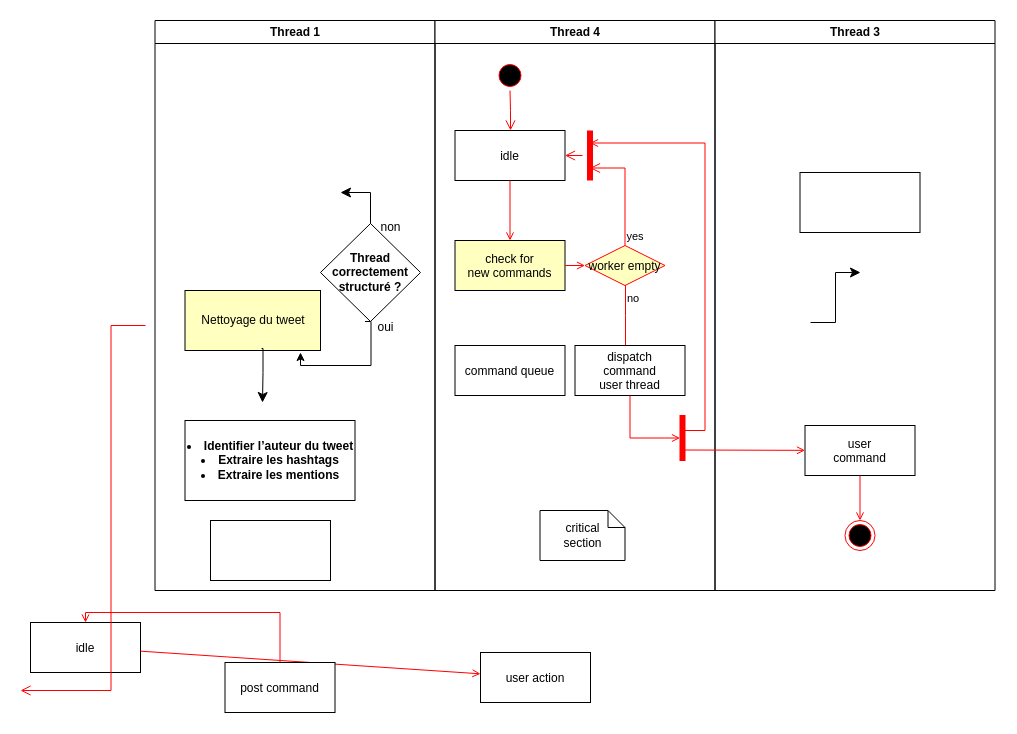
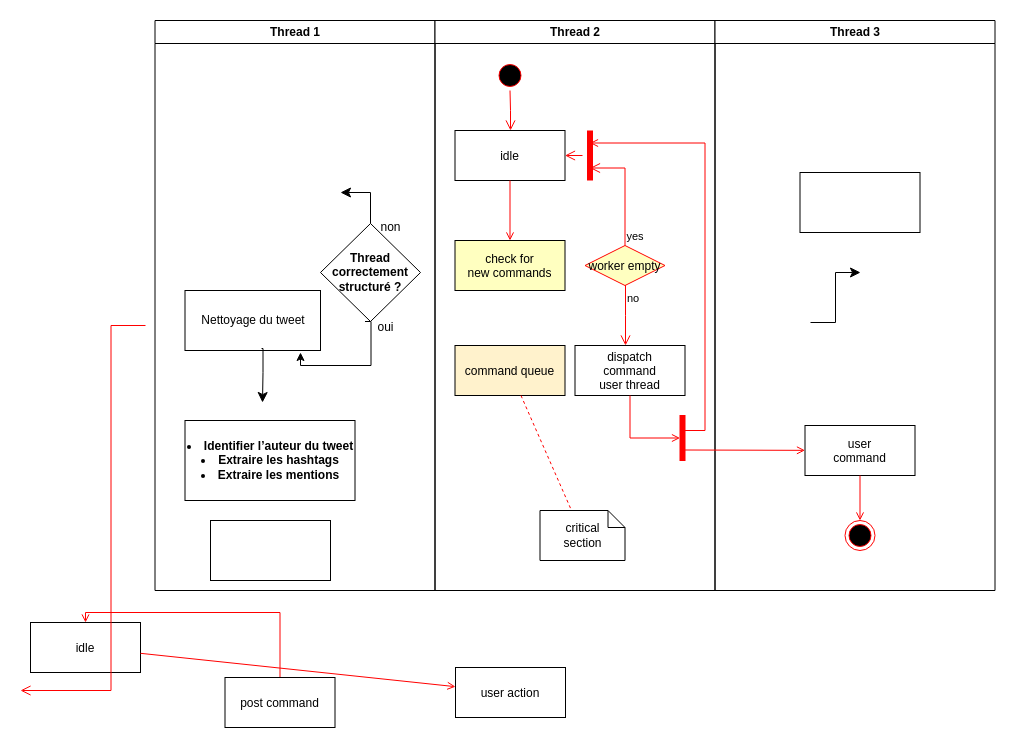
node "Thread 4": label "Thread 4" -> "Thread 2"
edge "check for new commands" -> "worker empty": removed
node "Nettoyage du tweet": fillcolor #ffffc0 -> #ffffff
edge "worker empty" -- "dispatch command user thread": arrowhead none -> open
node "command queue": fillcolor #ffffff -> #fff2cc
edge "command queue" -- "critical section": added
node "user action": moved (536, 678) -> (511, 693)
node "post command": moved (280, 688) -> (280, 703)
